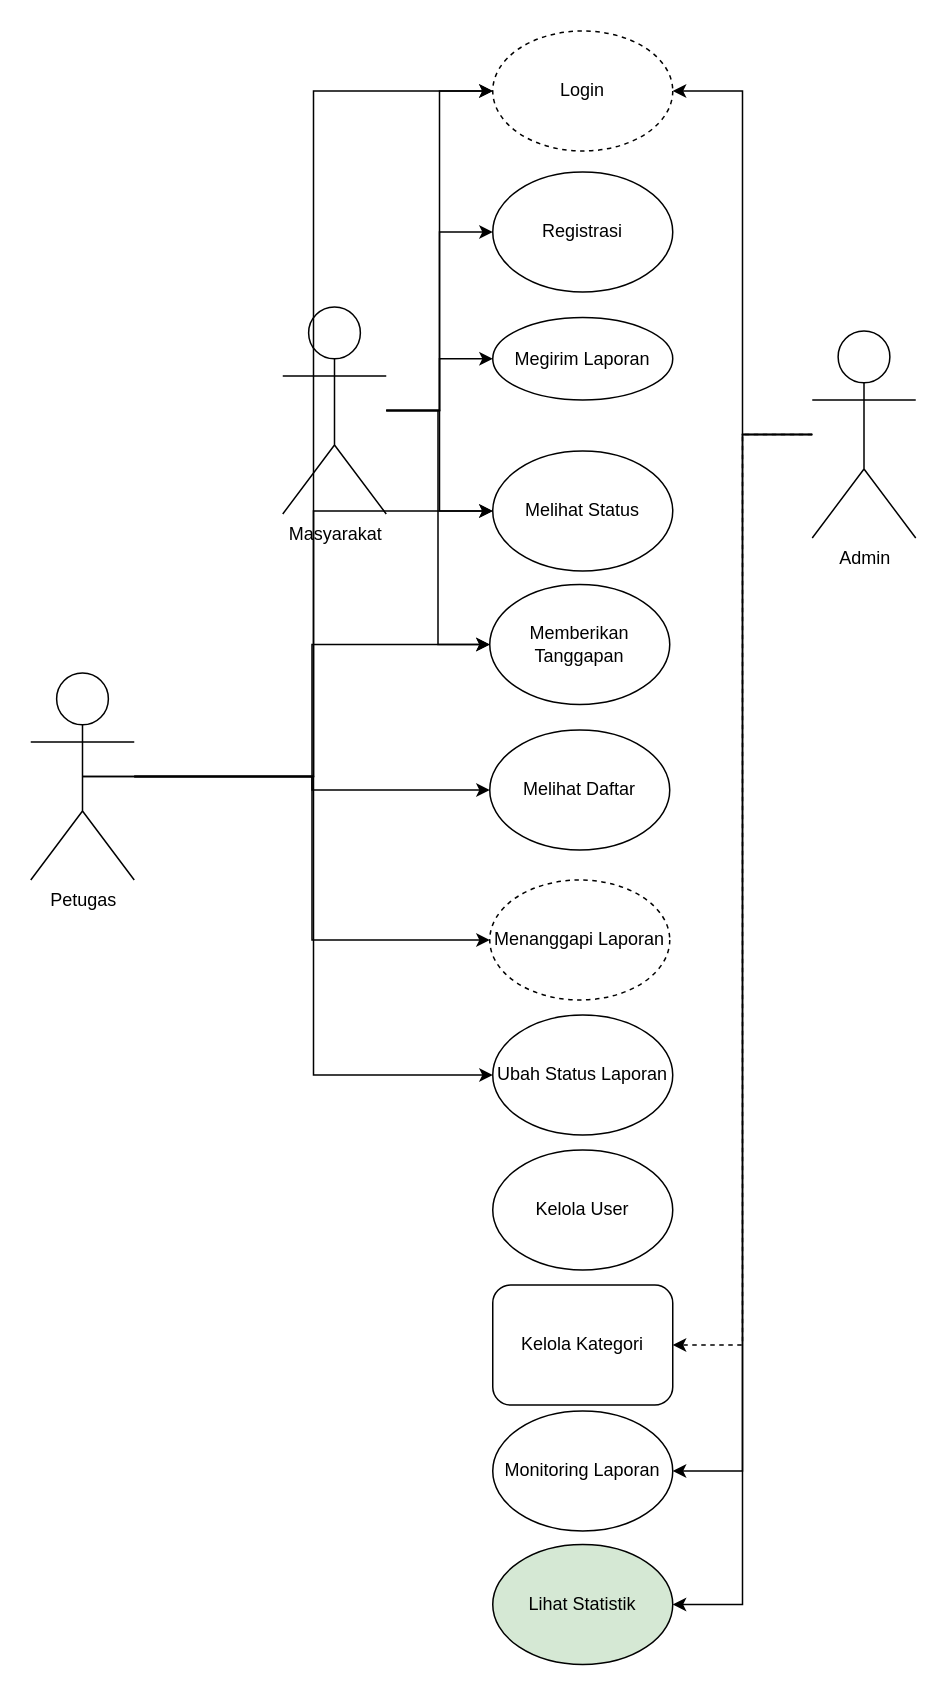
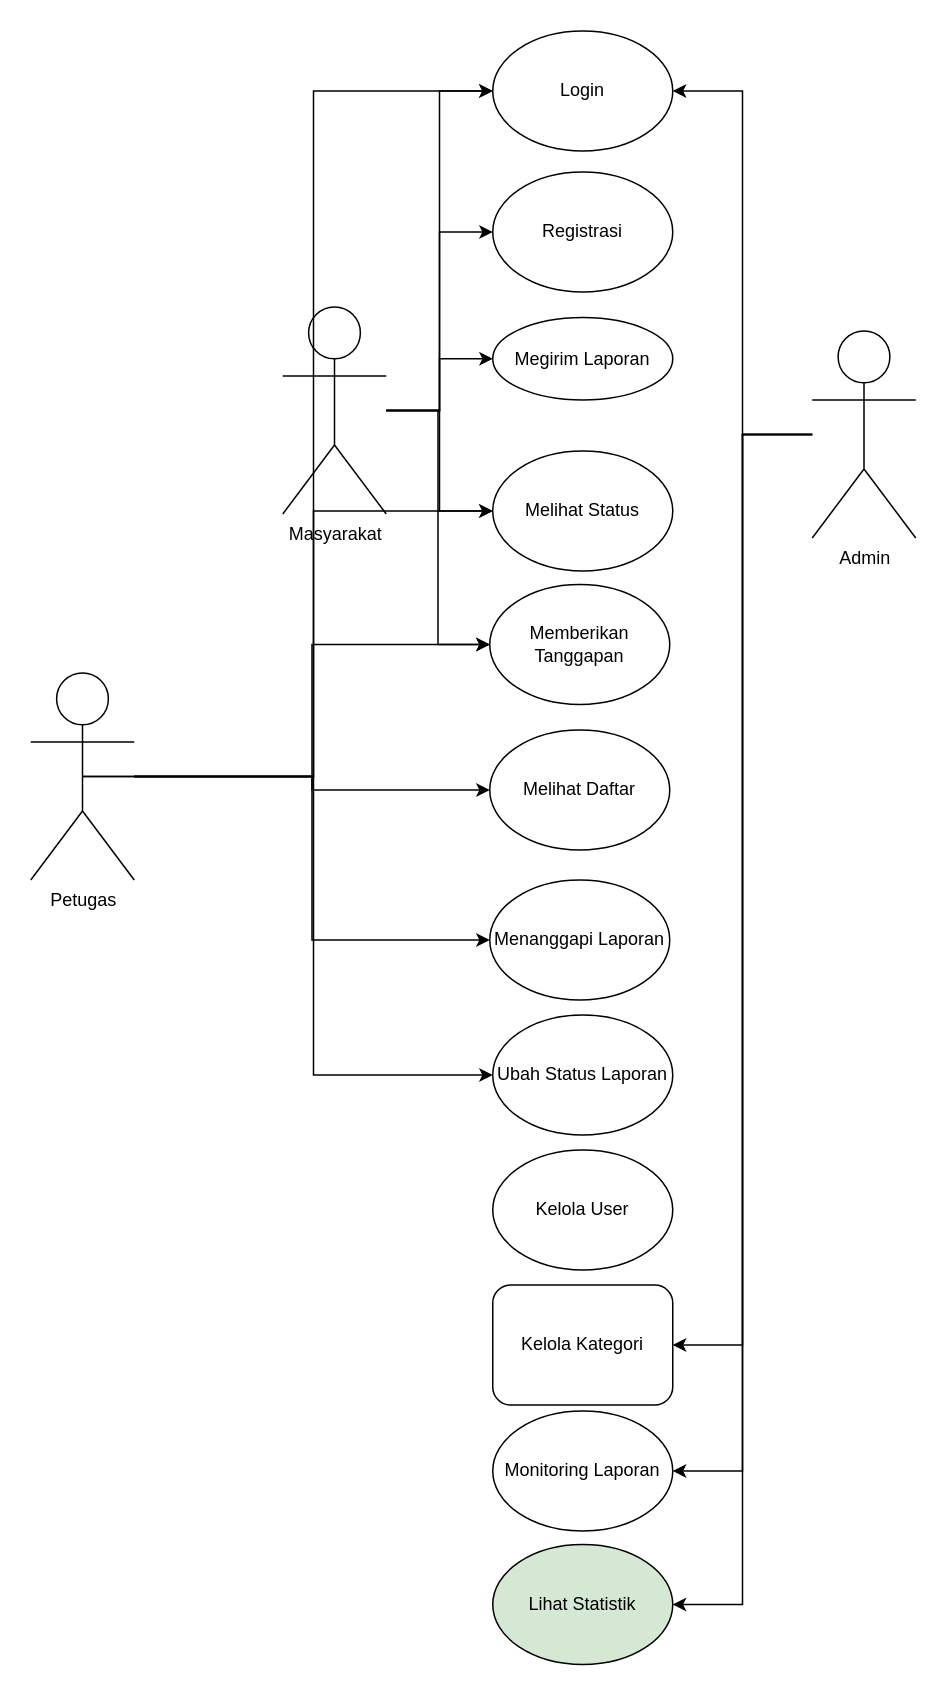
node "Login": style dashed -> solid
node "Menanggapi Laporan": style dashed -> solid
edge "Admin" -> "Kelola Kategori": style dashed -> solid
